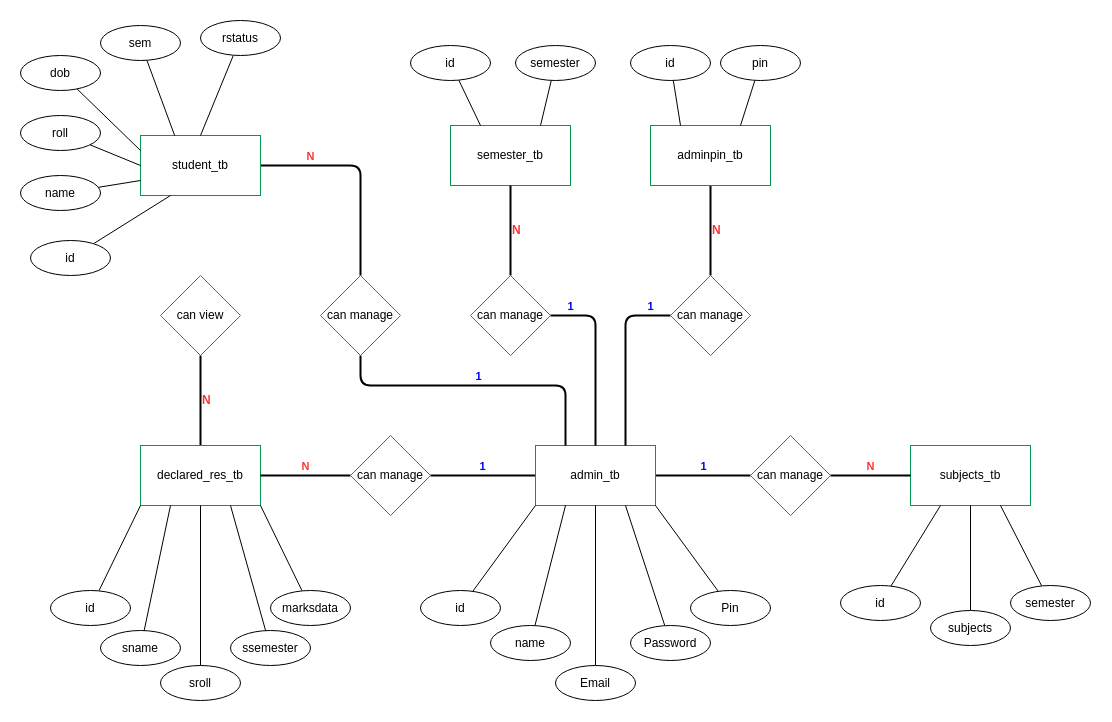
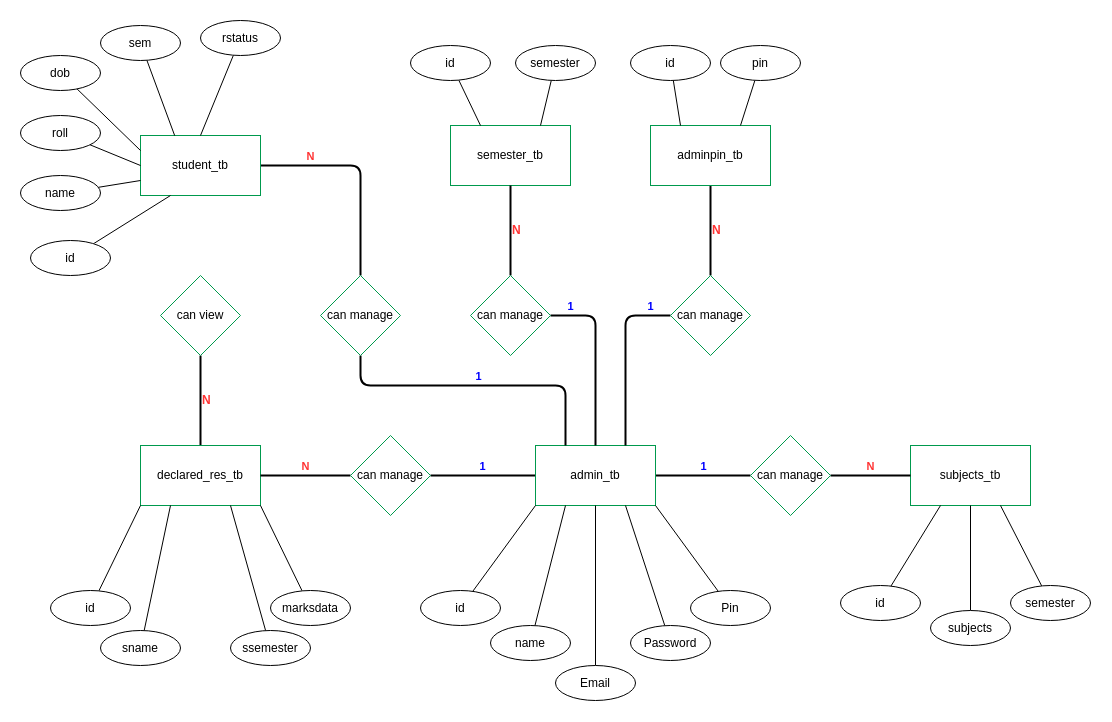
edge "declared_res_tb" -- "sroll": removed
node "sroll": removed
